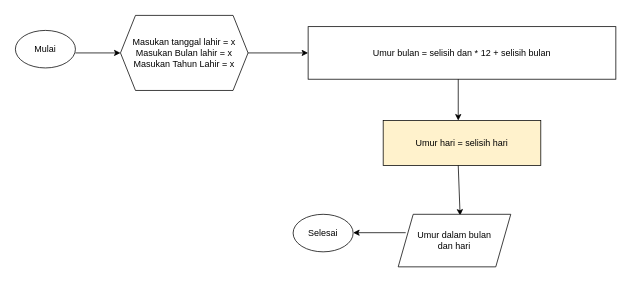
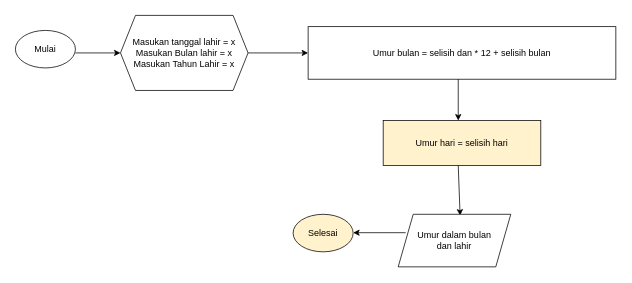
node "Selesai": fillcolor #ffffff -> #fff2cc
node "Umur dalam bulan dan hari": label "Umur dalam bulan dan hari" -> "Umur dalam bulan dan lahir"
